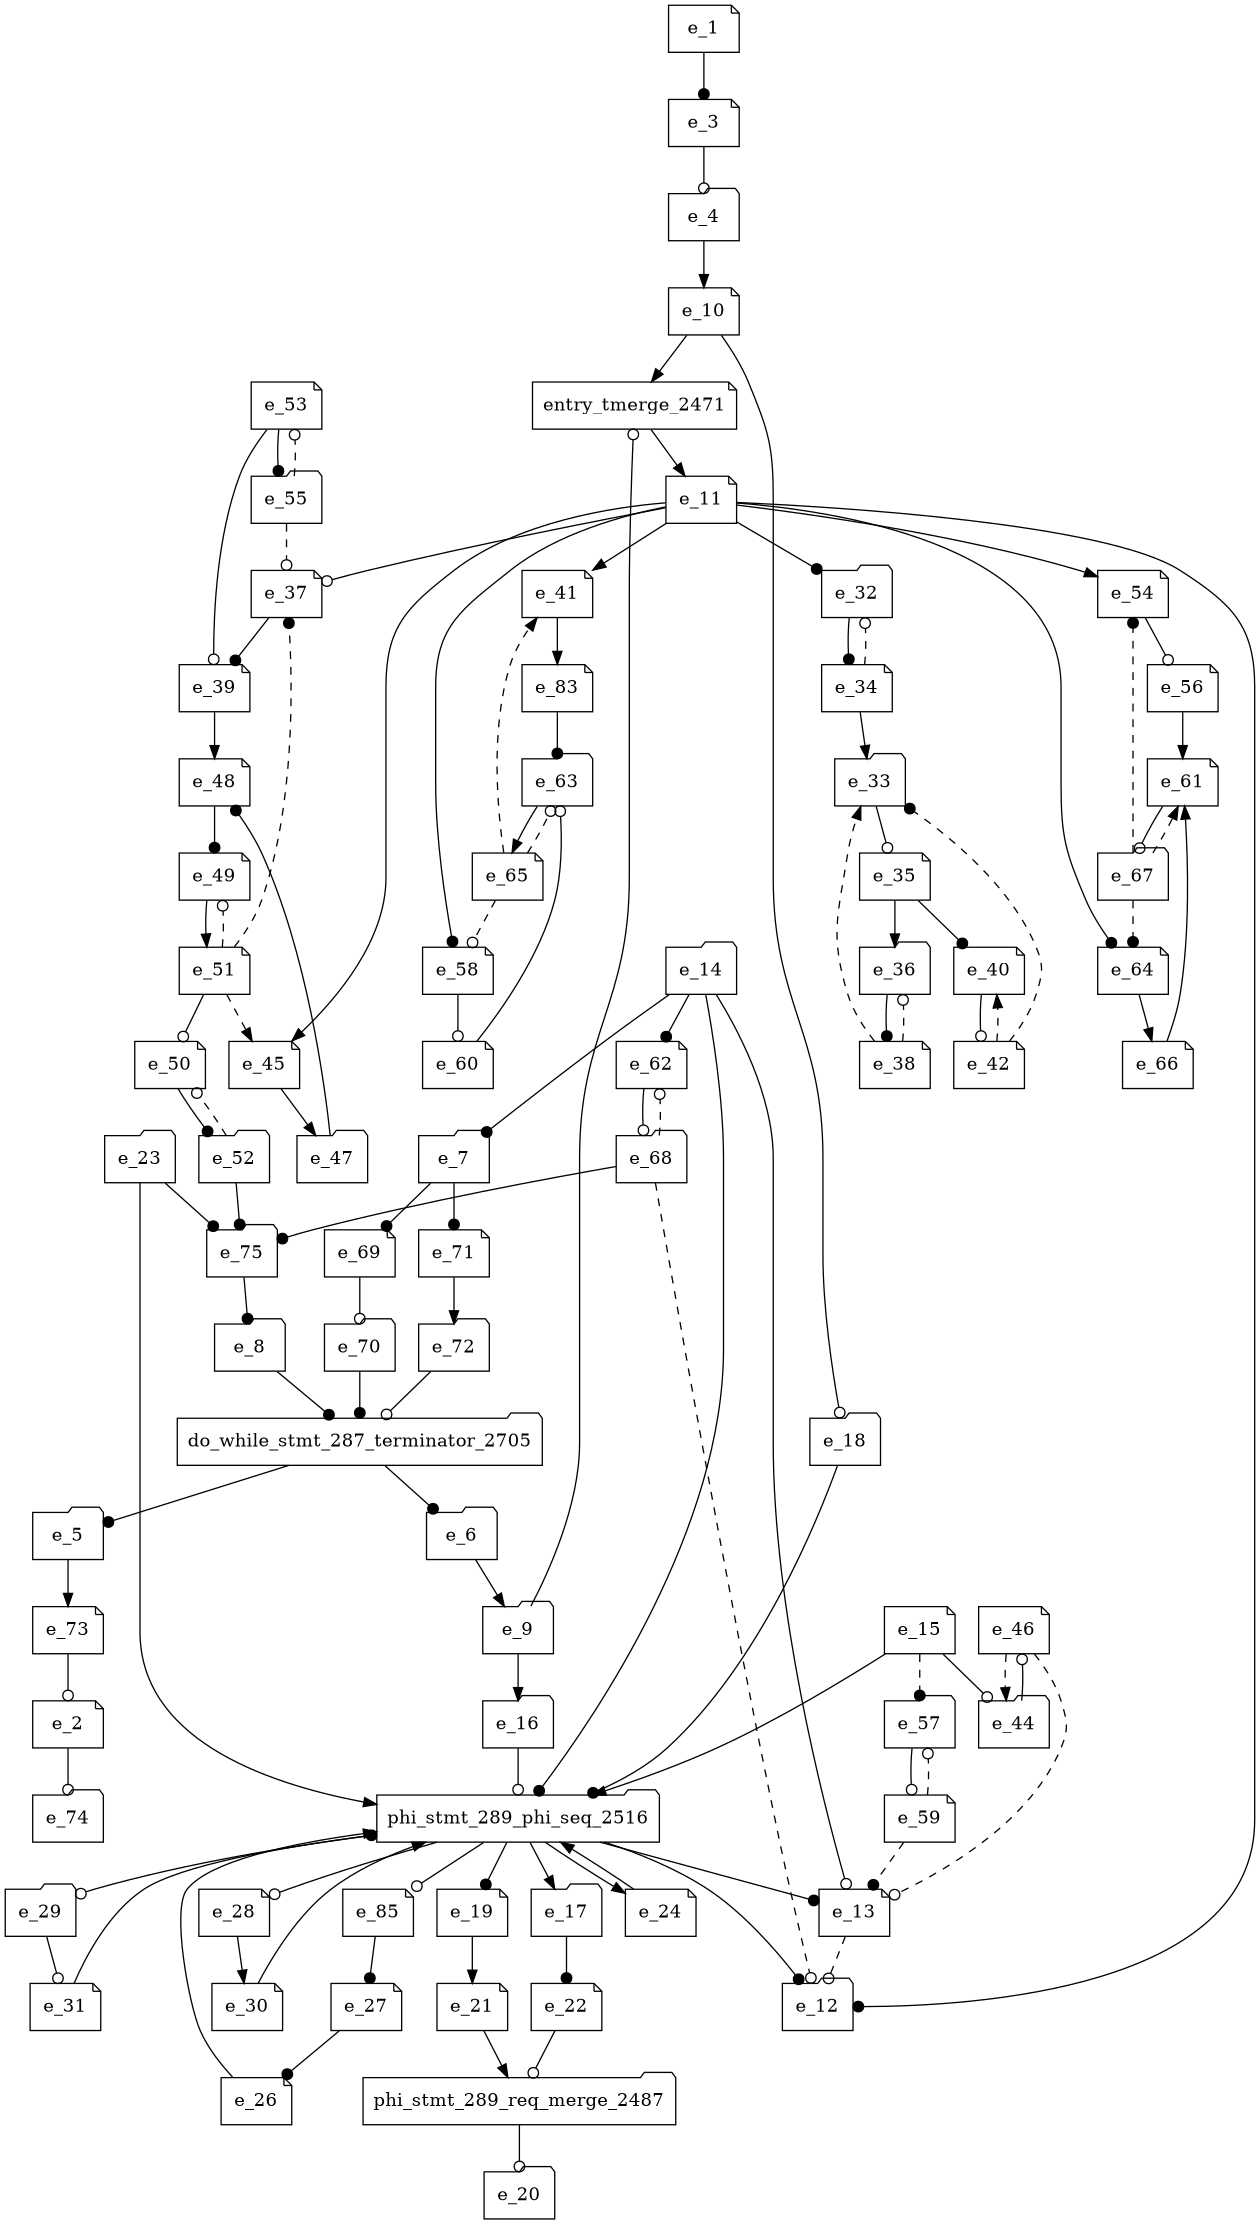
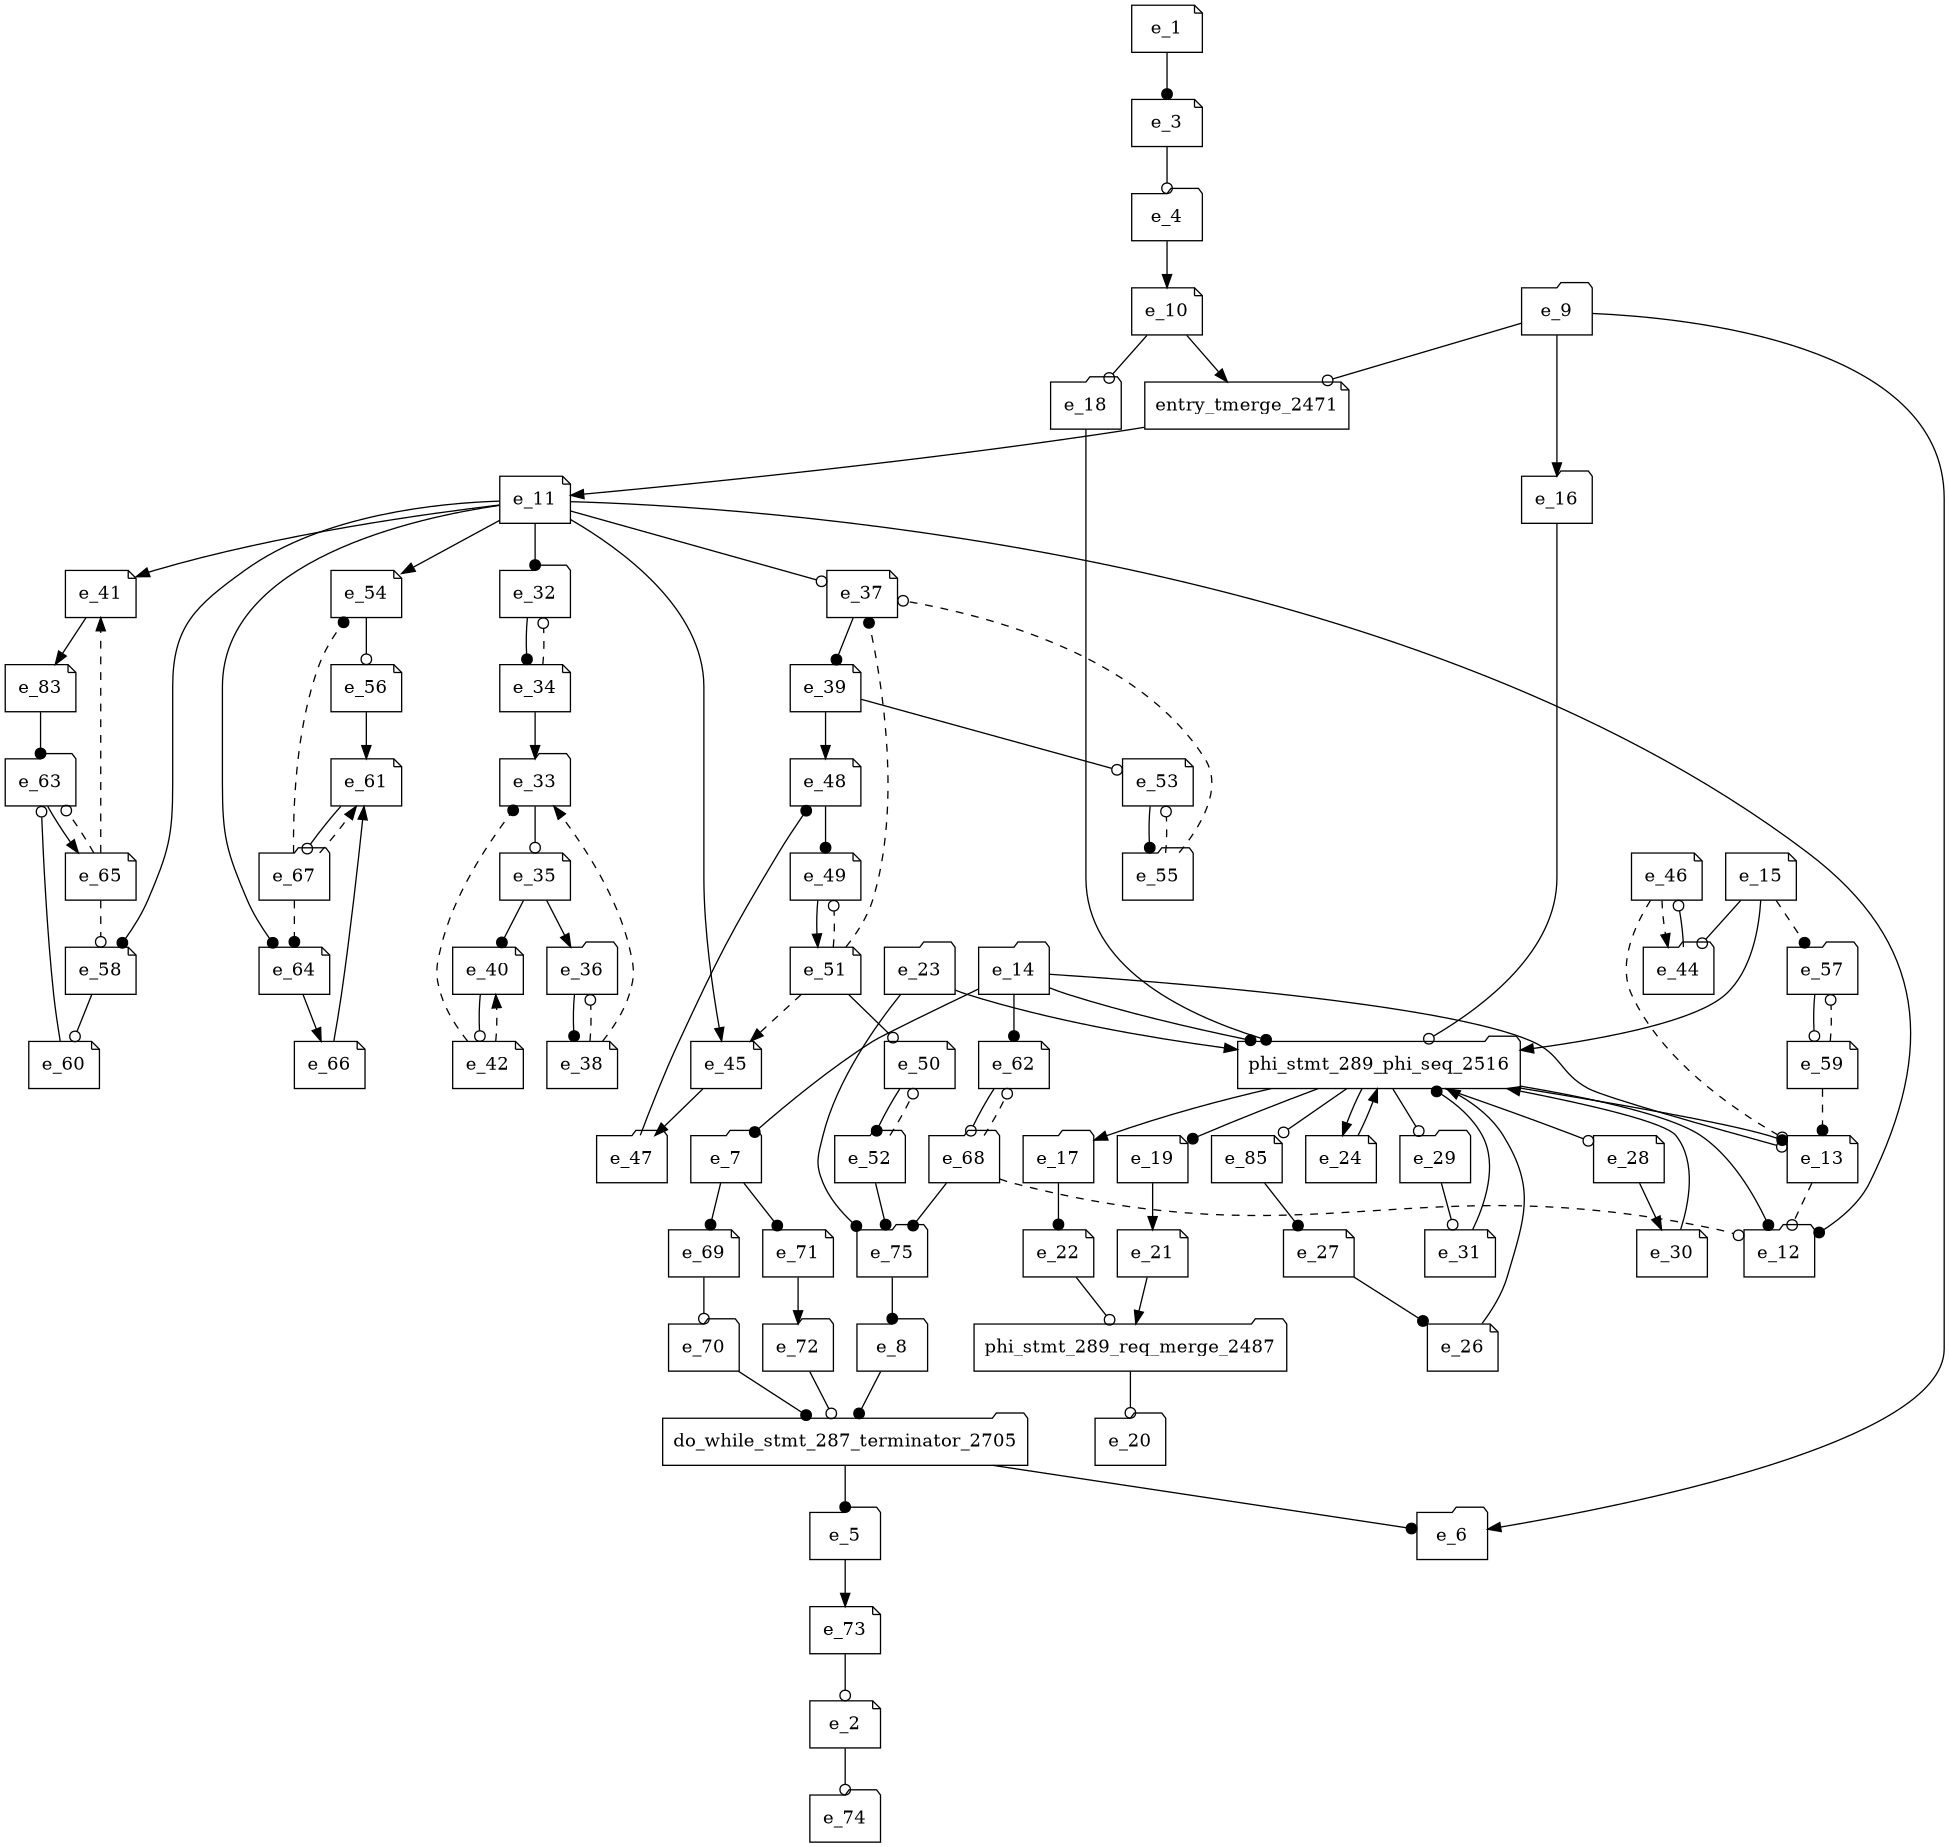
edge "e_53" -> "e_39": reversed
edge "e_6" -> "e_9": reversed
